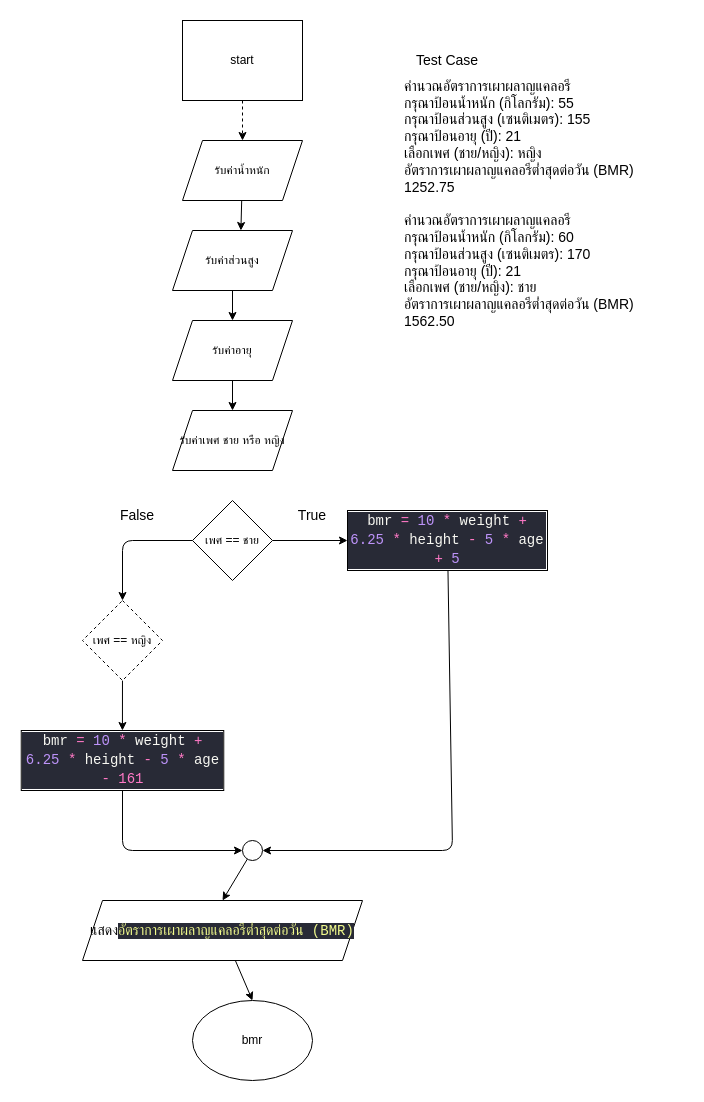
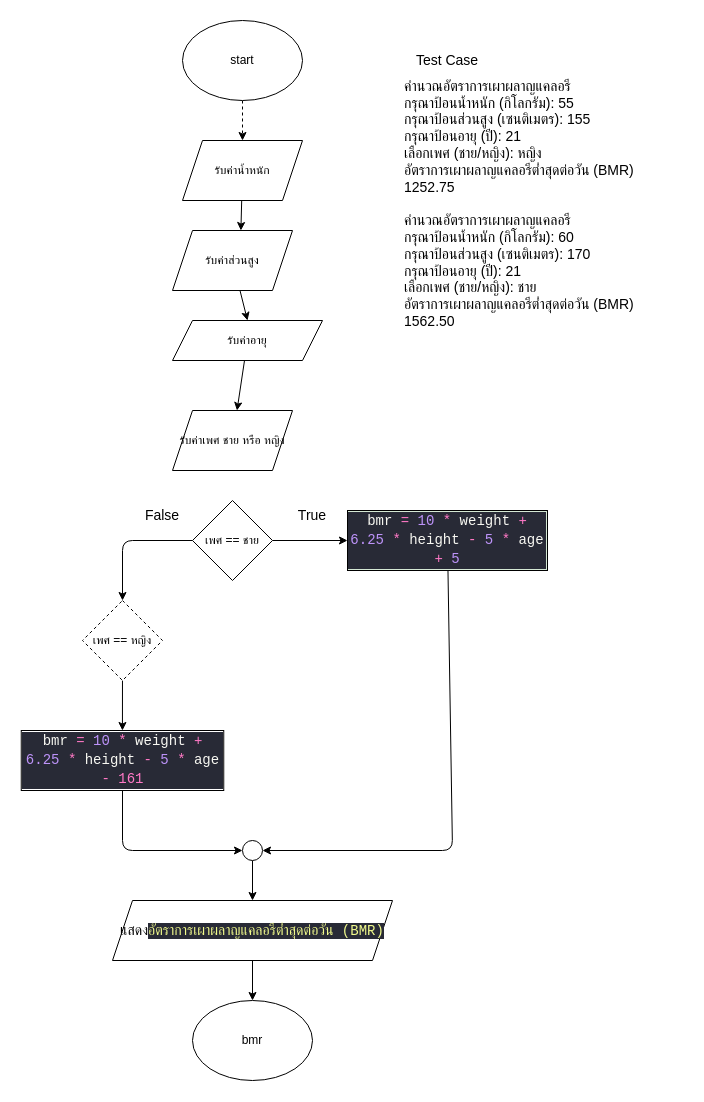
node "start": shape rectangle -> ellipse
node "รับค่าอายุ": size 120x60 -> 150x40
node "False": moved (138, 516) -> (163, 516)
node "bmr = 10 * weight + 6.25 * height - 5 * age + 5": fillcolor #ffffff -> #d5e8d4
node "แสดงอัตราการเผาผลาญแคลอรีต่ำสุดต่อวัน (BMR)": moved (223, 931) -> (253, 931)
